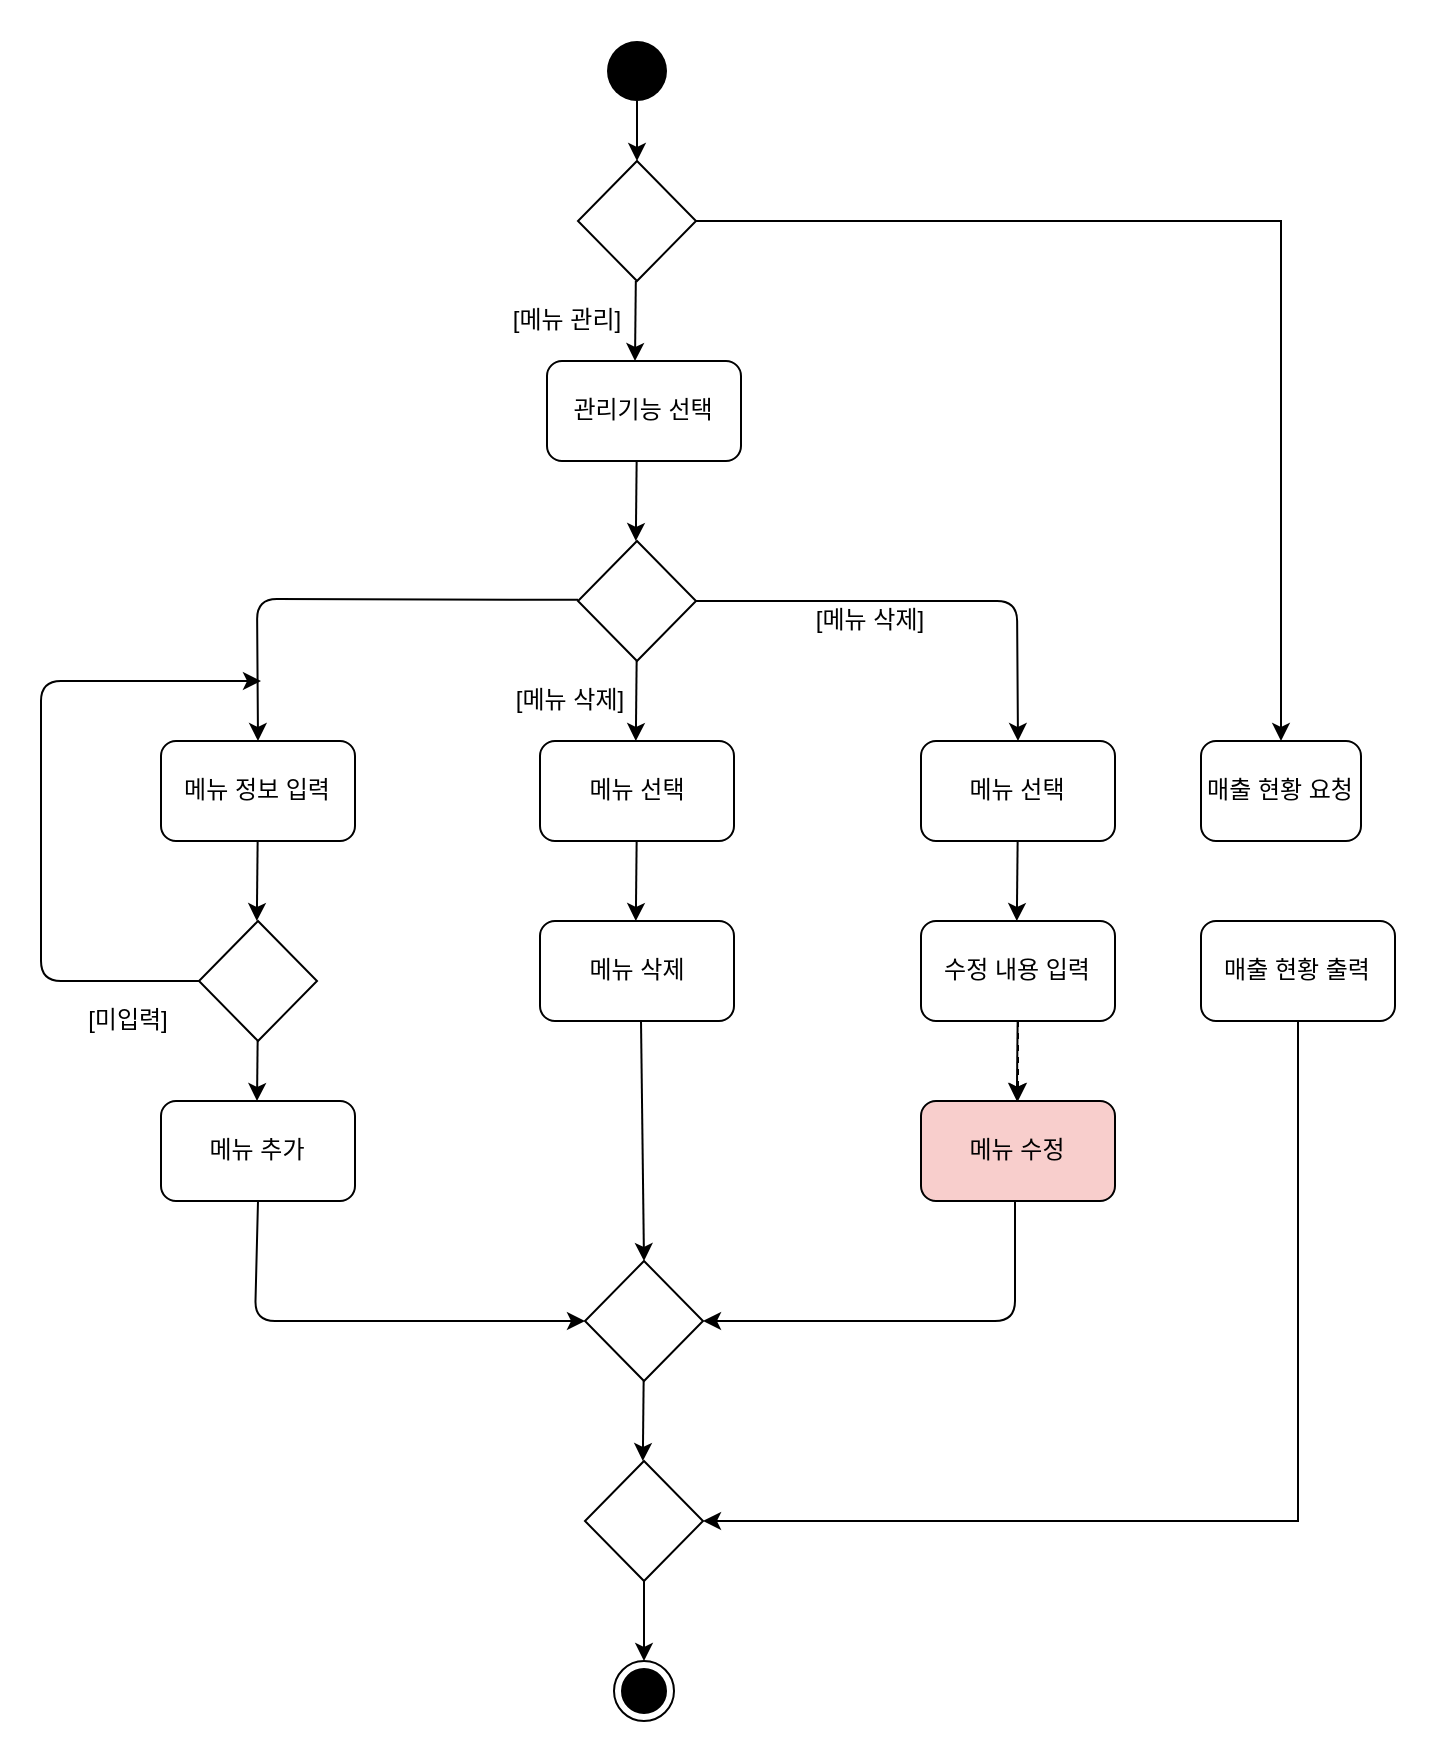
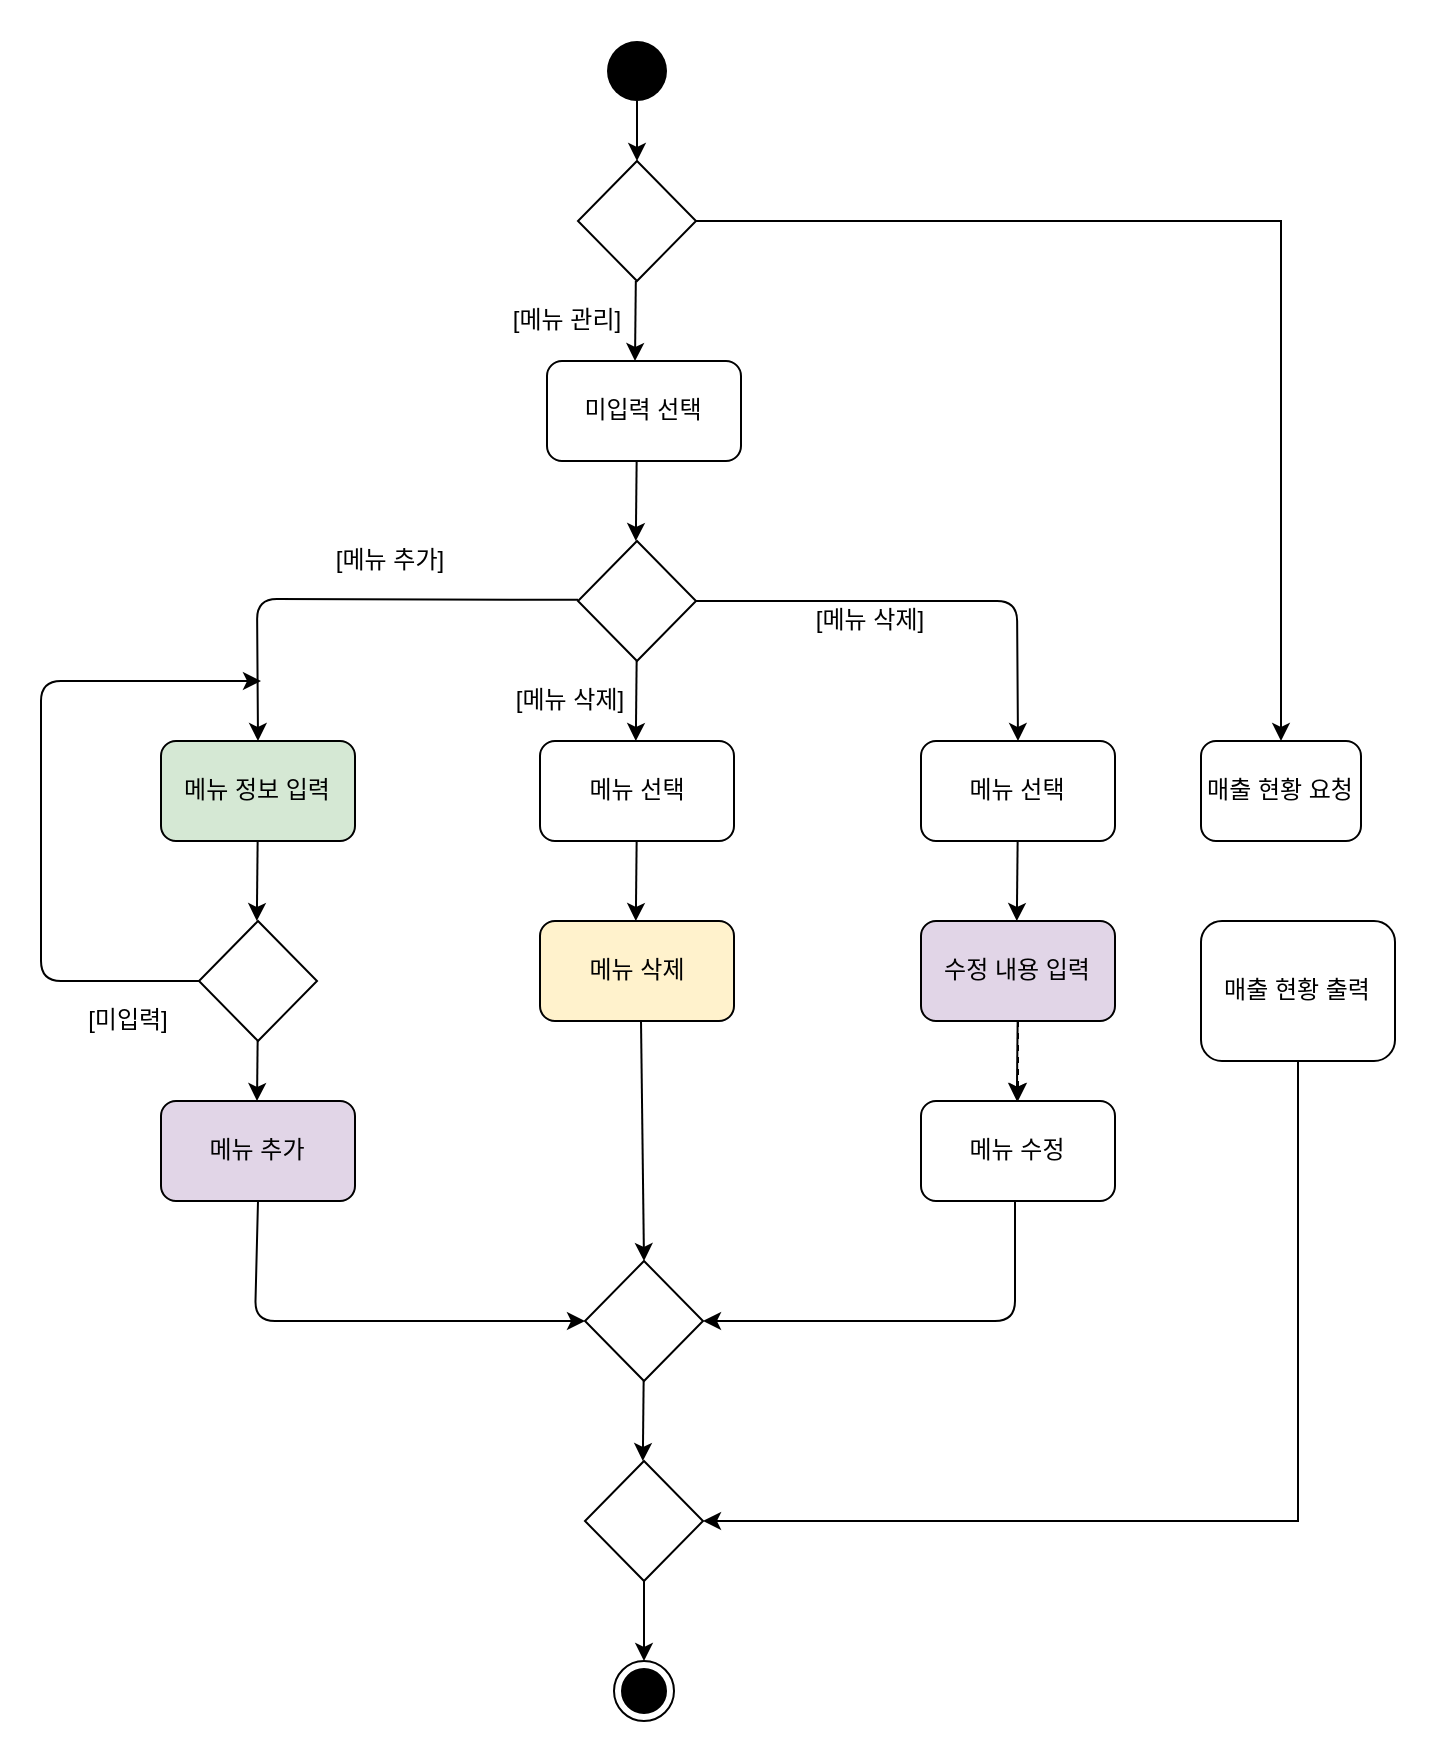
node "관리기능 선택": label "관리기능 선택" -> "미입력 선택"
node "[메뉴 추가]": added
node "메뉴 정보 입력": fillcolor #ffffff -> #d5e8d4
node "메뉴 삭제": fillcolor #ffffff -> #fff2cc
node "수정 내용 입력": fillcolor #ffffff -> #e1d5e7
node "매출 현황 출력": size 194x100 -> 194x140
node "메뉴 추가": fillcolor #ffffff -> #e1d5e7
node "메뉴 수정": fillcolor #f8cecc -> #ffffff
